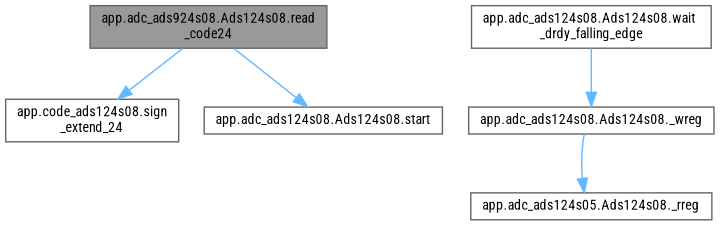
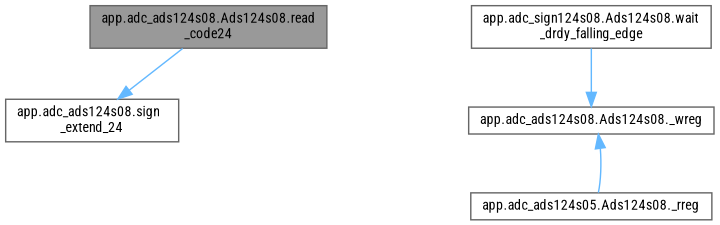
node "app.adc_ads924s08.Ads124s08.read _code24": label "app.adc_ads924s08.Ads124s08.read _code24" -> "app.adc_ads124s08.Ads124s08.read _code24"
node "app.adc_ads124s08.Ads124s08.wait _drdy_falling_edge": label "app.adc_ads124s08.Ads124s08.wait _drdy_falling_edge" -> "app.adc_sign124s08.Ads124s08.wait _drdy_falling_edge"
node "app.code_ads124s08.sign _extend_24": label "app.code_ads124s08.sign _extend_24" -> "app.adc_ads124s08.sign _extend_24"
node "app.adc_ads124s08.Ads124s08.start": removed
edge "app.adc_ads124s08.Ads124s08._wreg" -> "app.adc_ads124s05.Ads124s08._rreg": reversed
